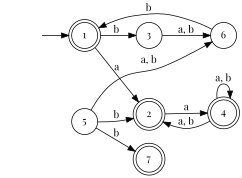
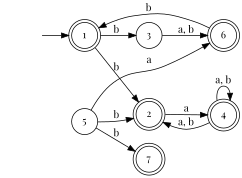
node "6": shape circle -> doublecircle
edge "5" -> "6": label "a, b" -> "a"
edge "1" -> "2": label "a" -> "b"
